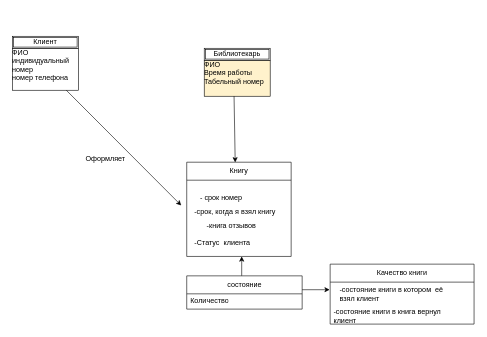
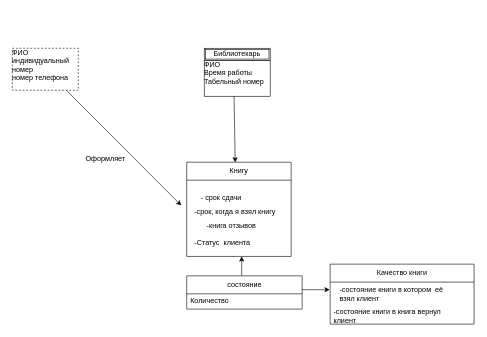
node "Клиент": removed
node "ФИО индивидуальный номер номер телефона": style solid -> dashed
node "ФИО Время работы Табельный номер": fillcolor #fff2cc -> #ffffff
node "- срок номер": label "- срок номер" -> "- срок сдачи"
